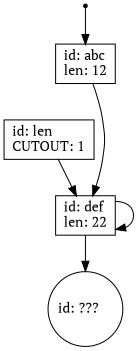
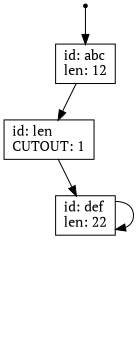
edge "id: abc len: 12" -> "id: def len: 22": now "id: abc len: 12" -> "id: len CUTOUT: 1"
node "id: ???": removed
